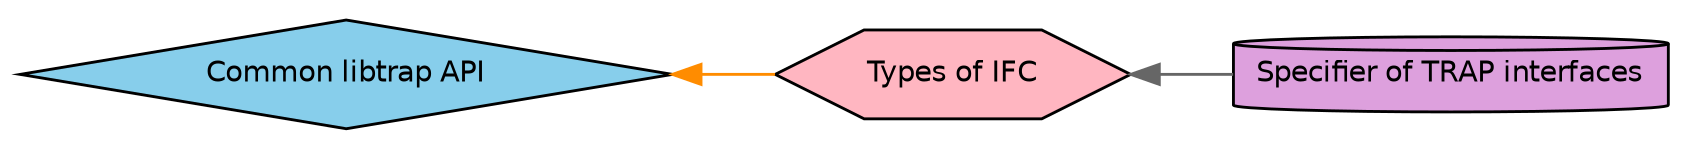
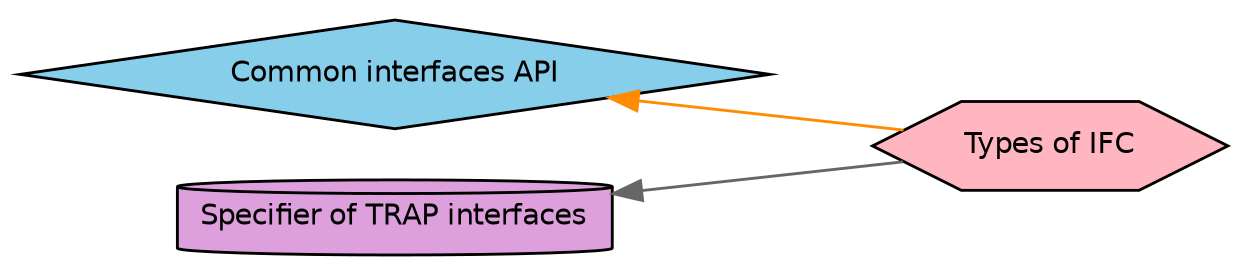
node "Common libtrap API": label "Common libtrap API" -> "Common interfaces API"
edge "Specifier of TRAP interfaces" -> "Types of IFC": reversed
